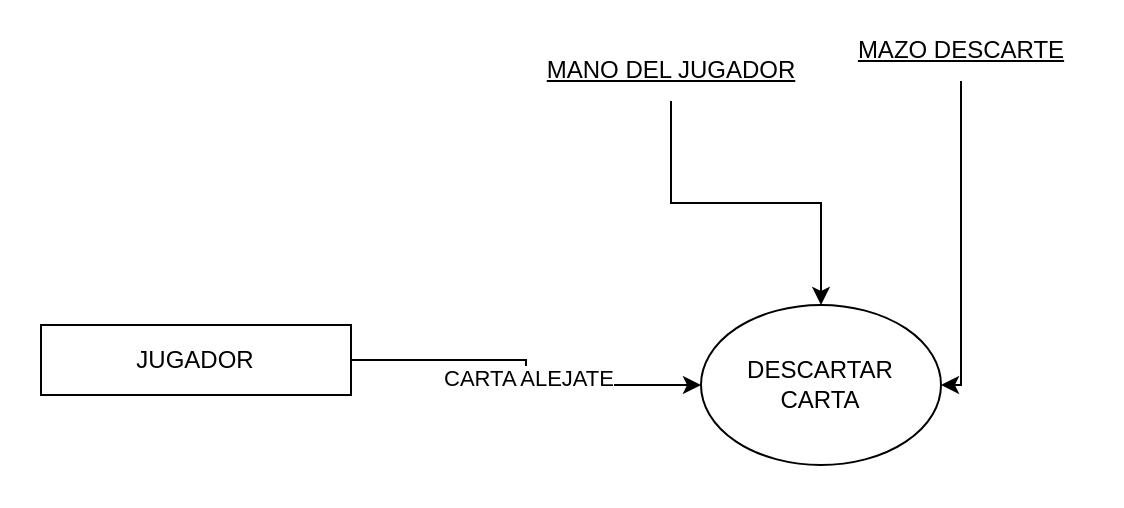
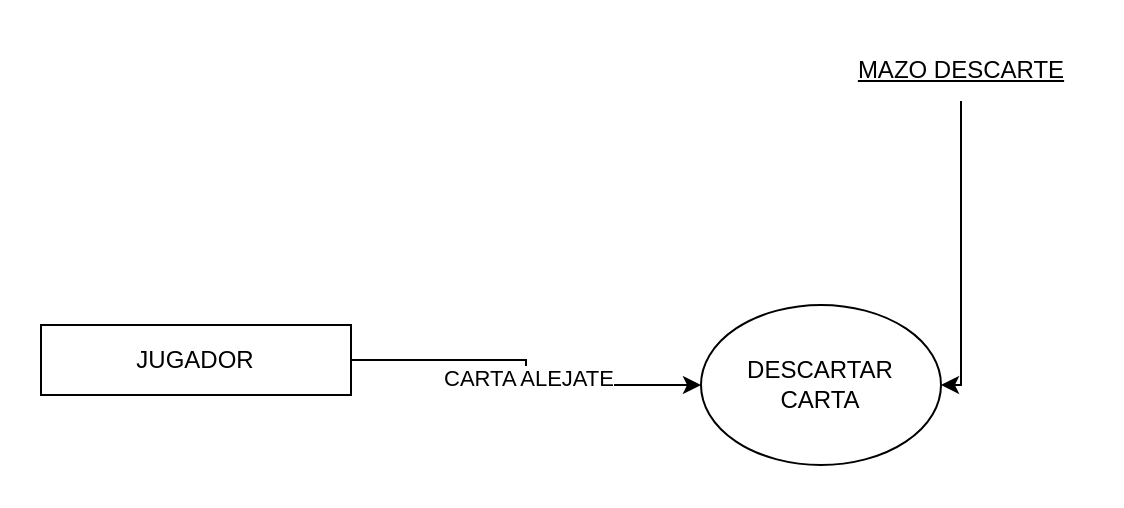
node "MAZO DESCARTE": moved (961, 51) -> (961, 71)
node "MANO DEL JUGADOR": removed
edge "MANO DEL JUGADOR" -> "DESCARTAR CARTA": removed
